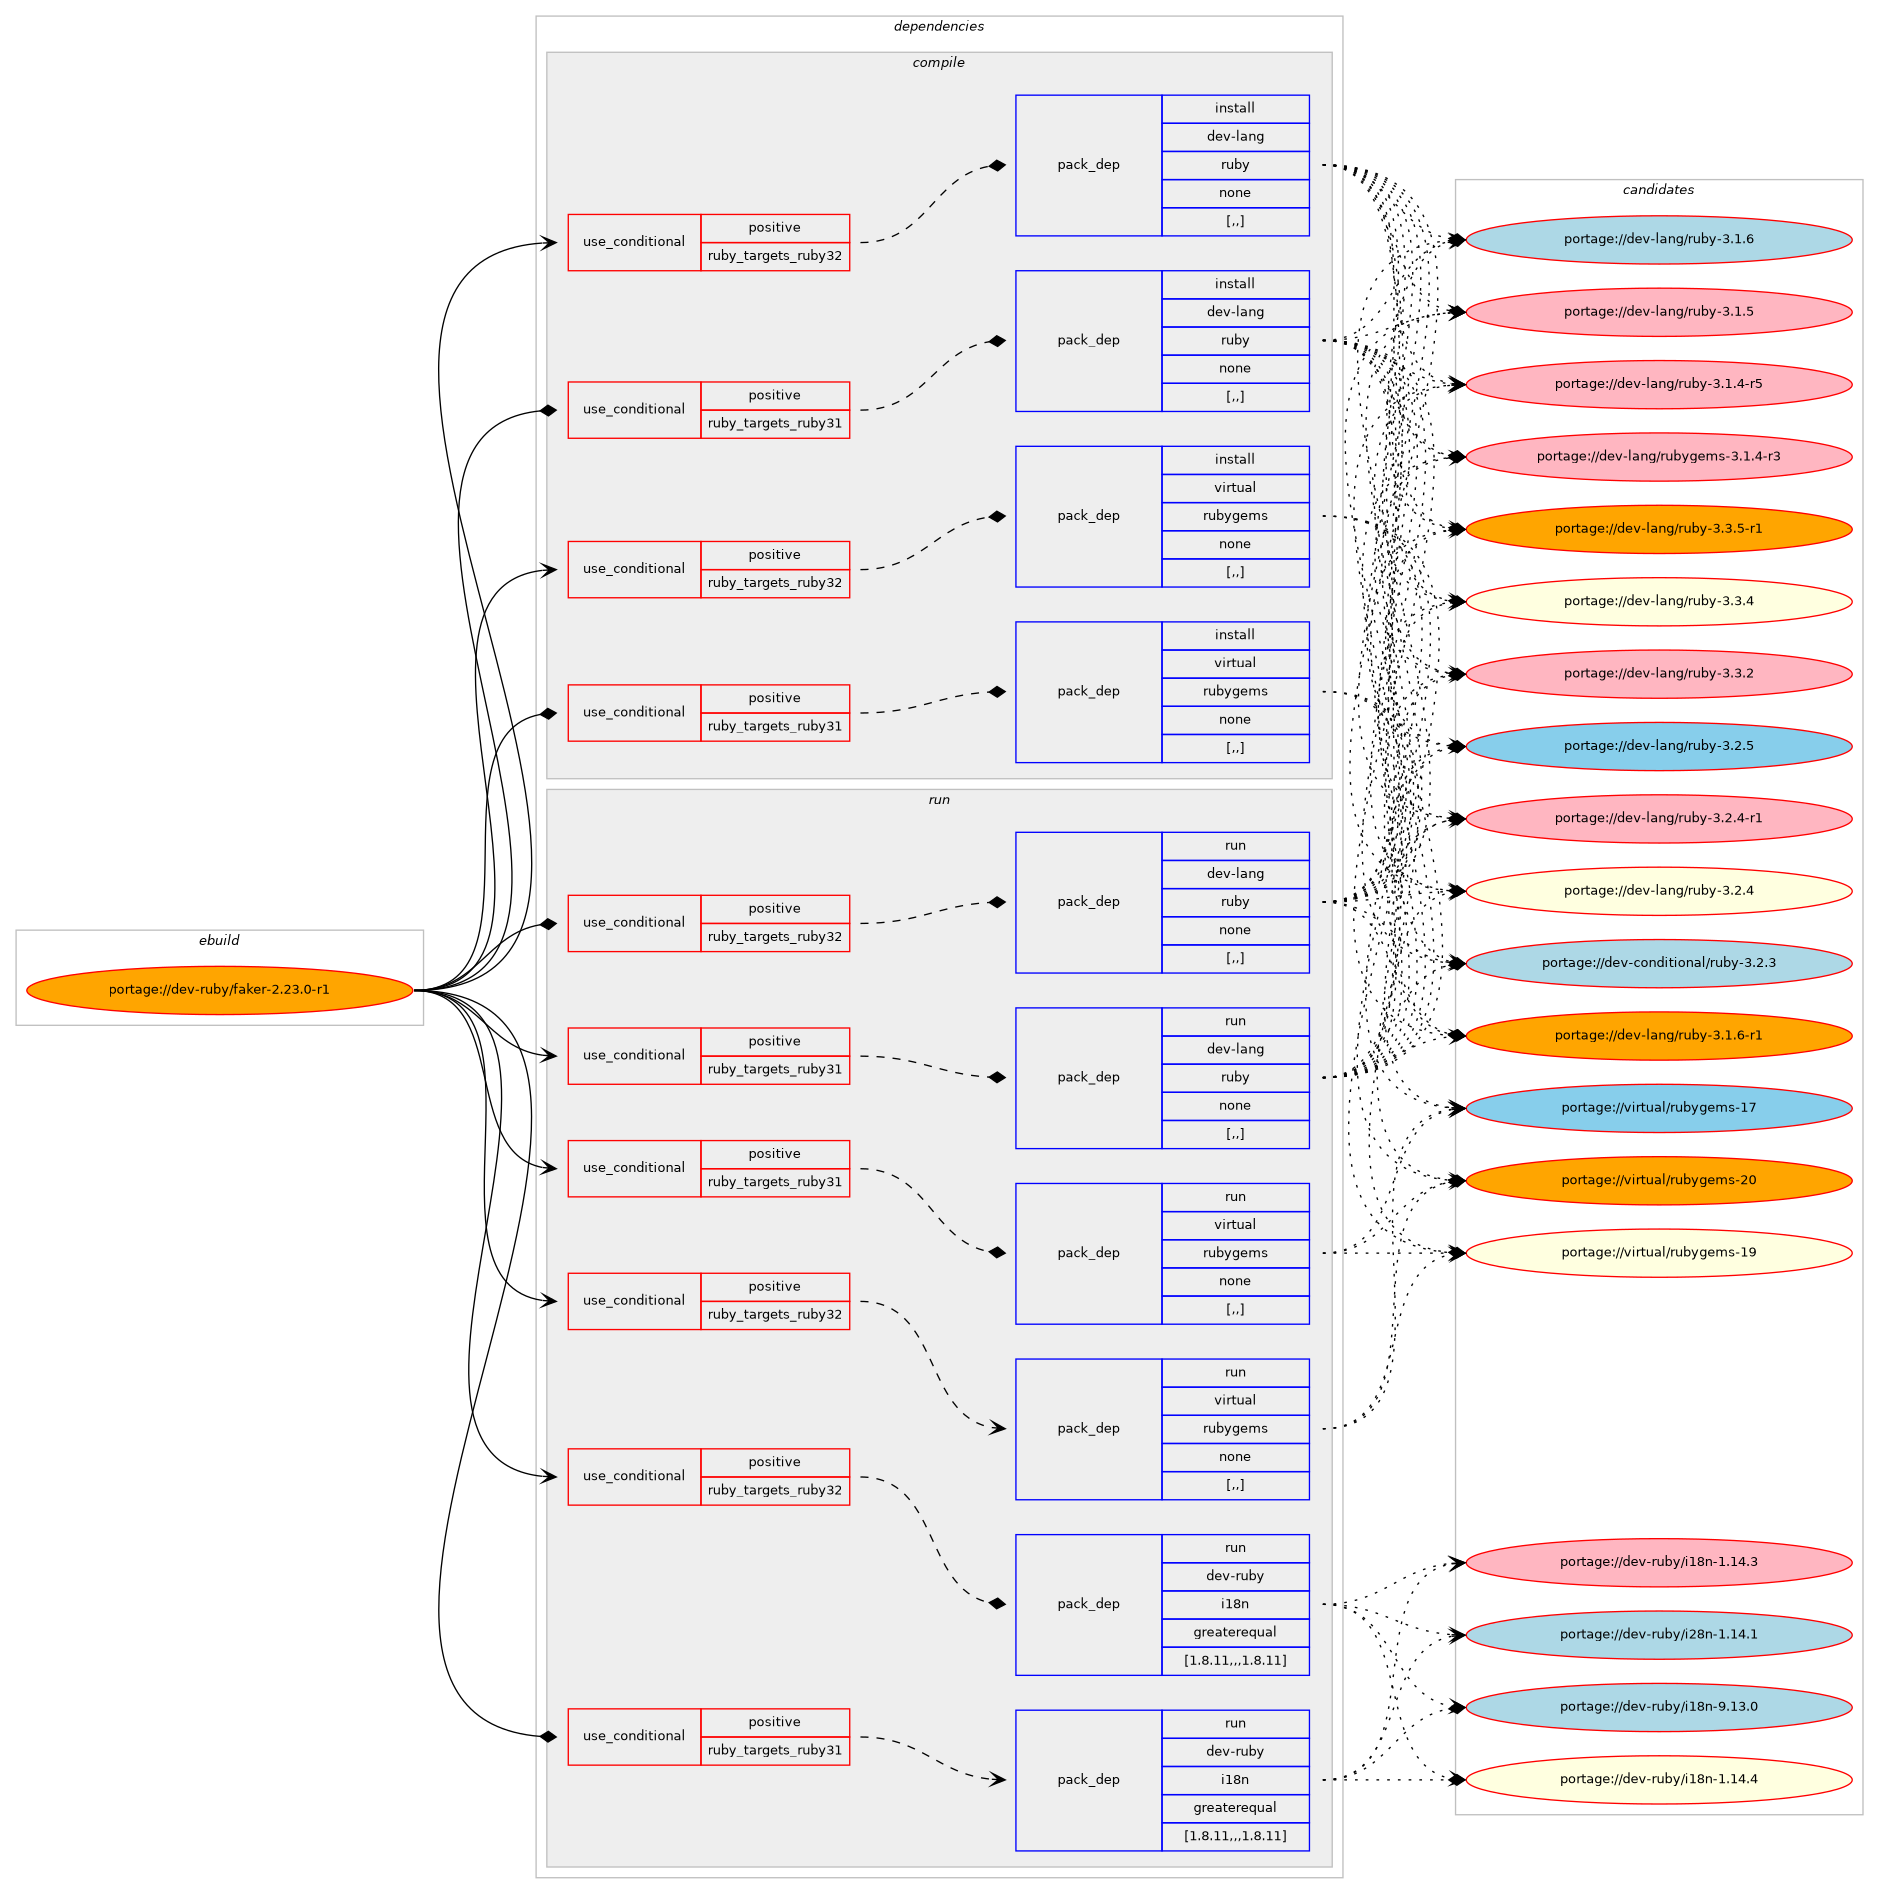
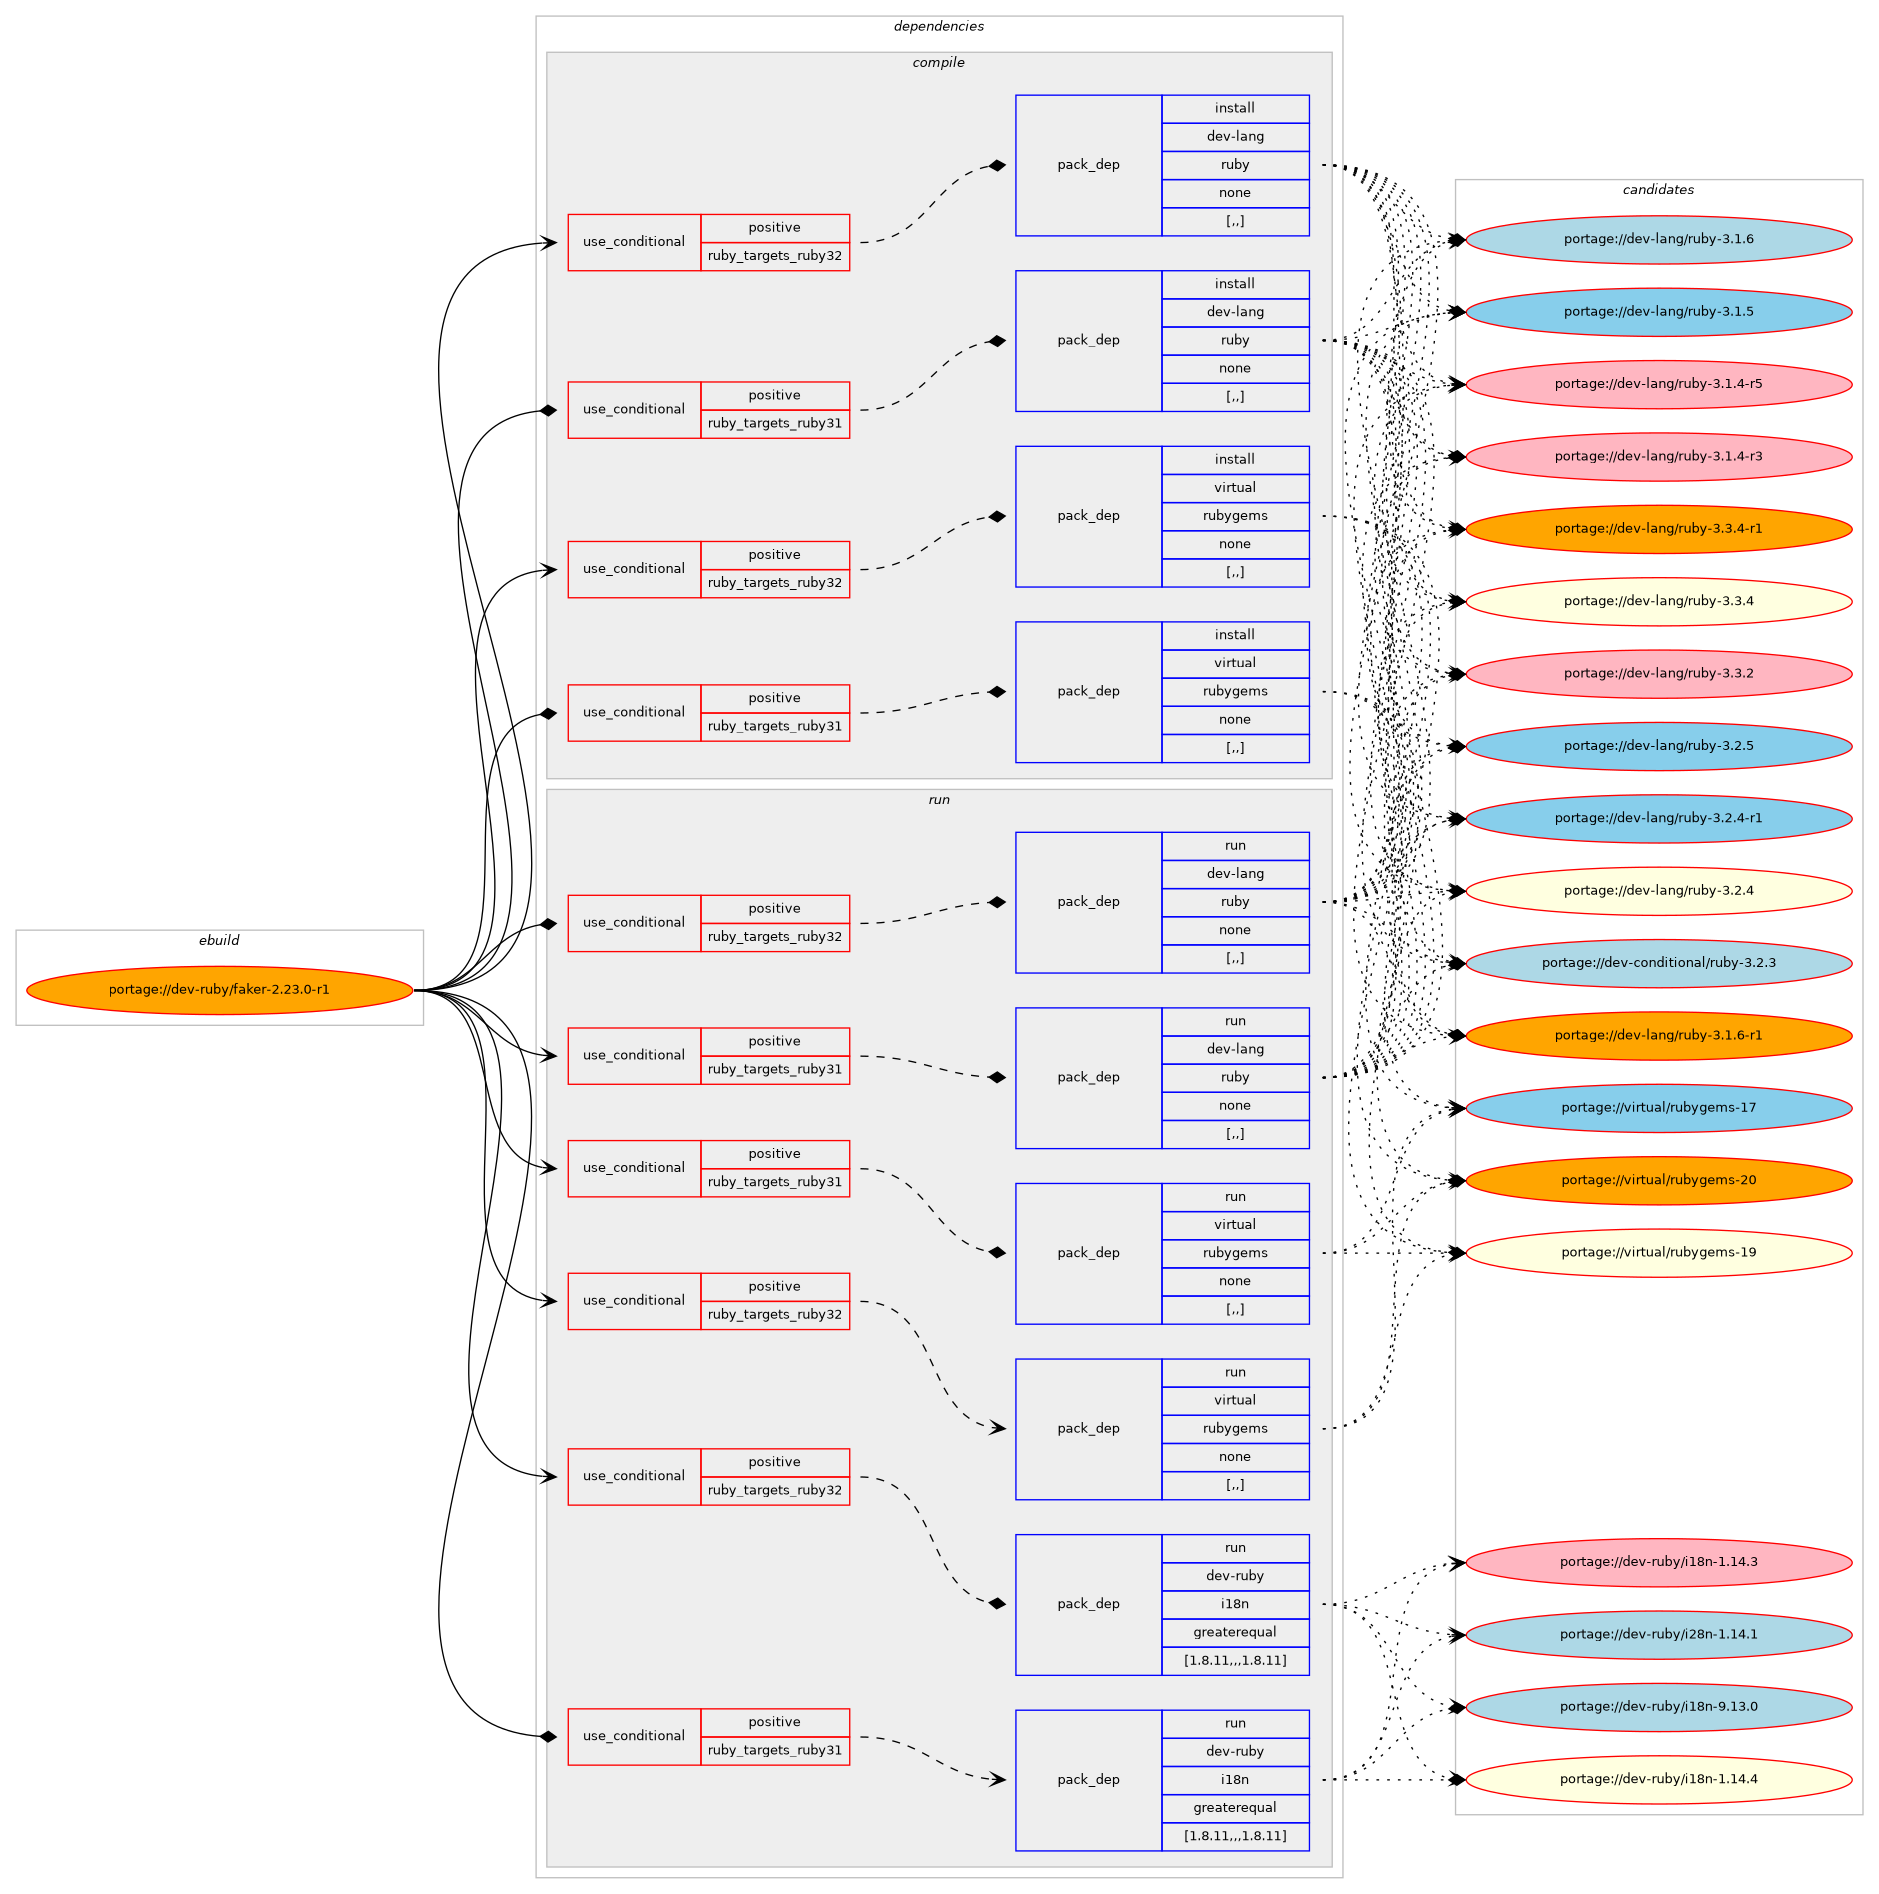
node "portage://dev-lang/ruby-3.1.5": fillcolor lightpink -> skyblue
node "portage://dev-lang/rubygems-3.1.4-r3": label "portage://dev-lang/rubygems-3.1.4-r3" -> "portage://dev-lang/ruby-3.1.4-r3"
node "portage://dev-lang/ruby-3.3.5-r1": label "portage://dev-lang/ruby-3.3.5-r1" -> "portage://dev-lang/ruby-3.3.4-r1"
node "portage://dev-lang/ruby-3.2.4-r1": fillcolor lightpink -> skyblue
